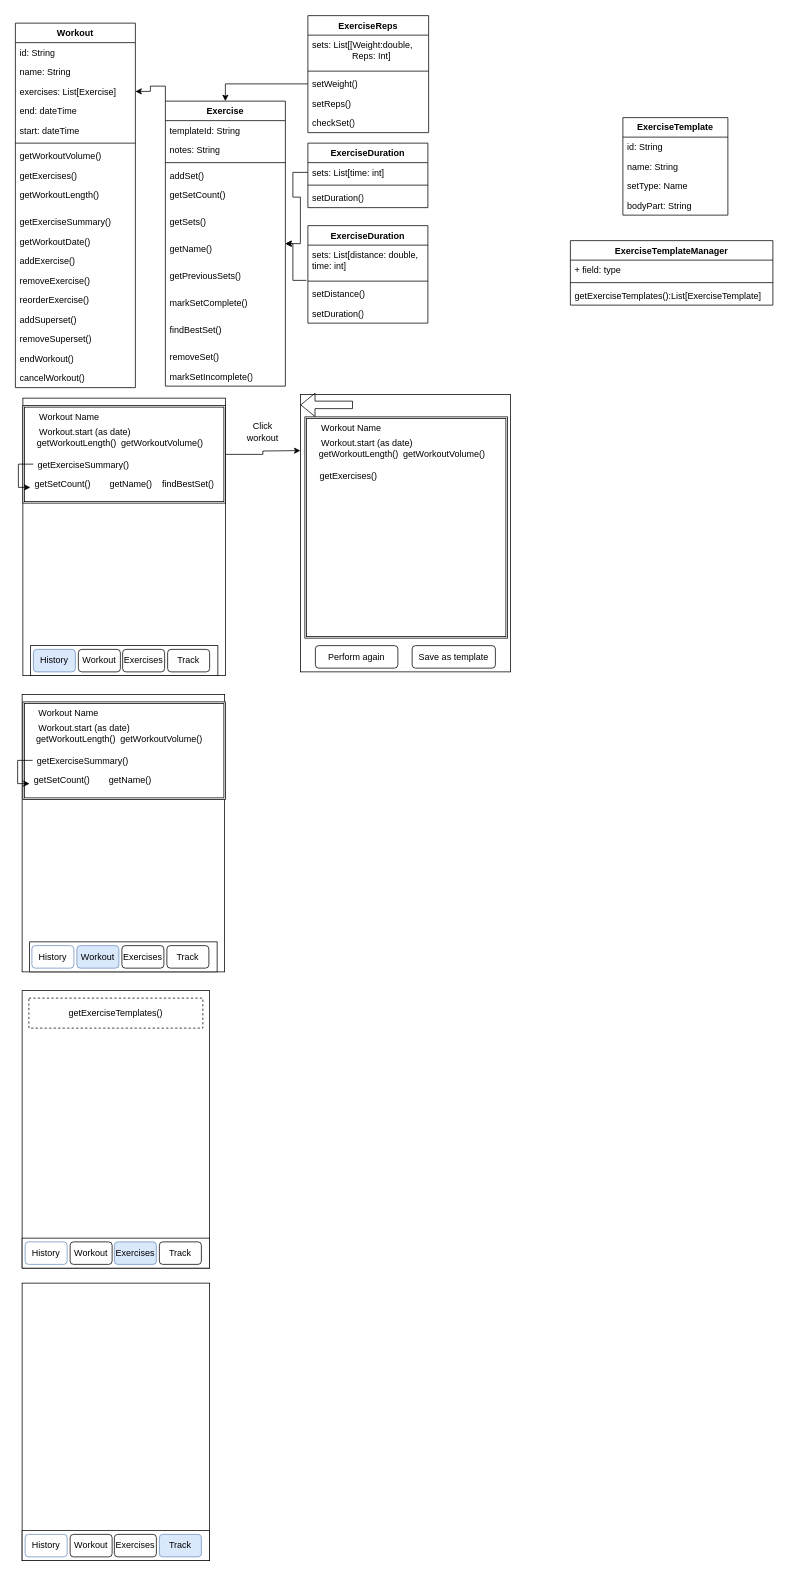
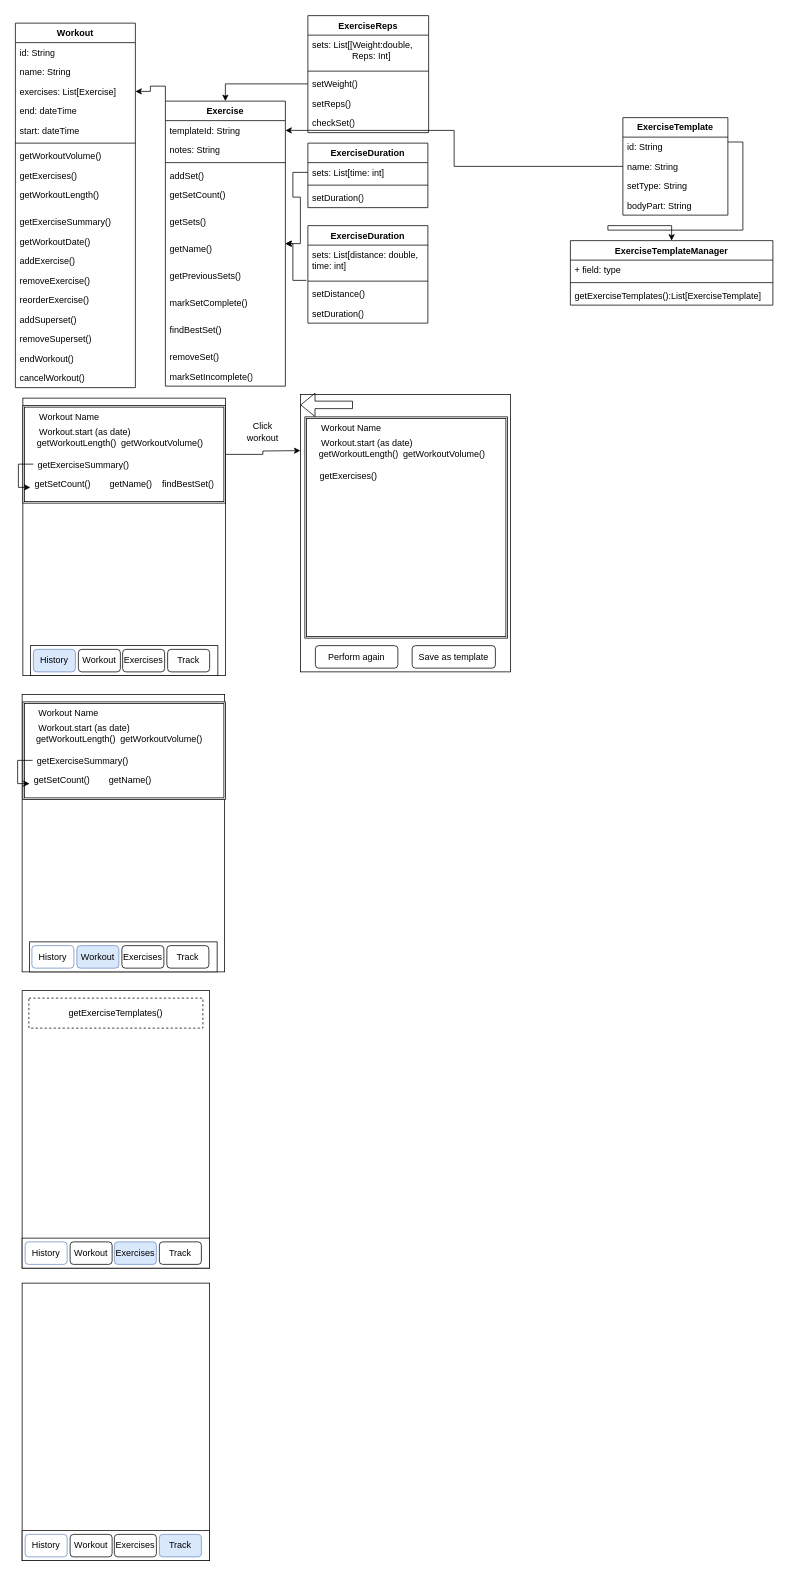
edge "ExerciseTemplate" -> "templateId: String": added
node "setType: Name": label "setType: Name" -> "setType: String"
edge "ExerciseTemplate" -> "ExerciseTemplateManager": added
